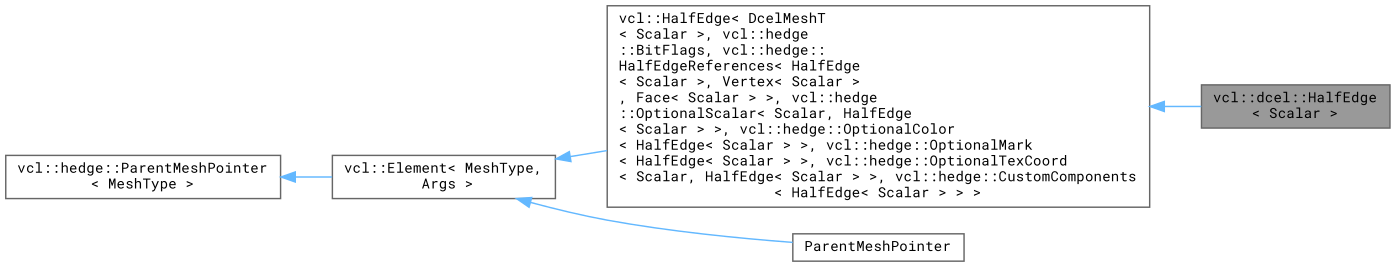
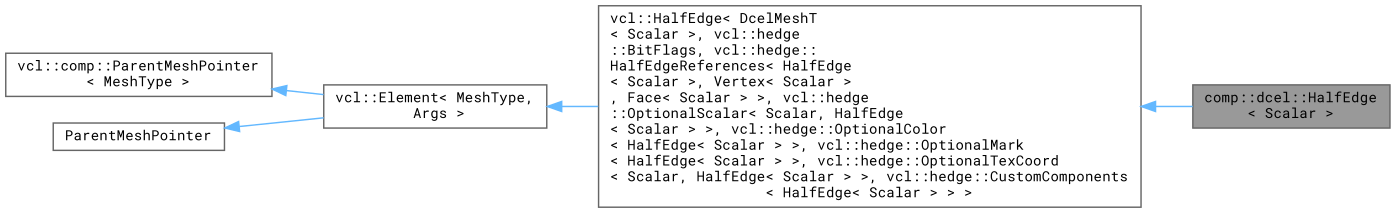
node "vcl::dcel::HalfEdge < Scalar >": label "vcl::dcel::HalfEdge < Scalar >" -> "comp::dcel::HalfEdge < Scalar >"
node "vcl::hedge::ParentMeshPointer < MeshType >": label "vcl::hedge::ParentMeshPointer < MeshType >" -> "vcl::comp::ParentMeshPointer < MeshType >"
edge "ParentMeshPointer" -> "vcl::Element< MeshType, Args >": reversed
